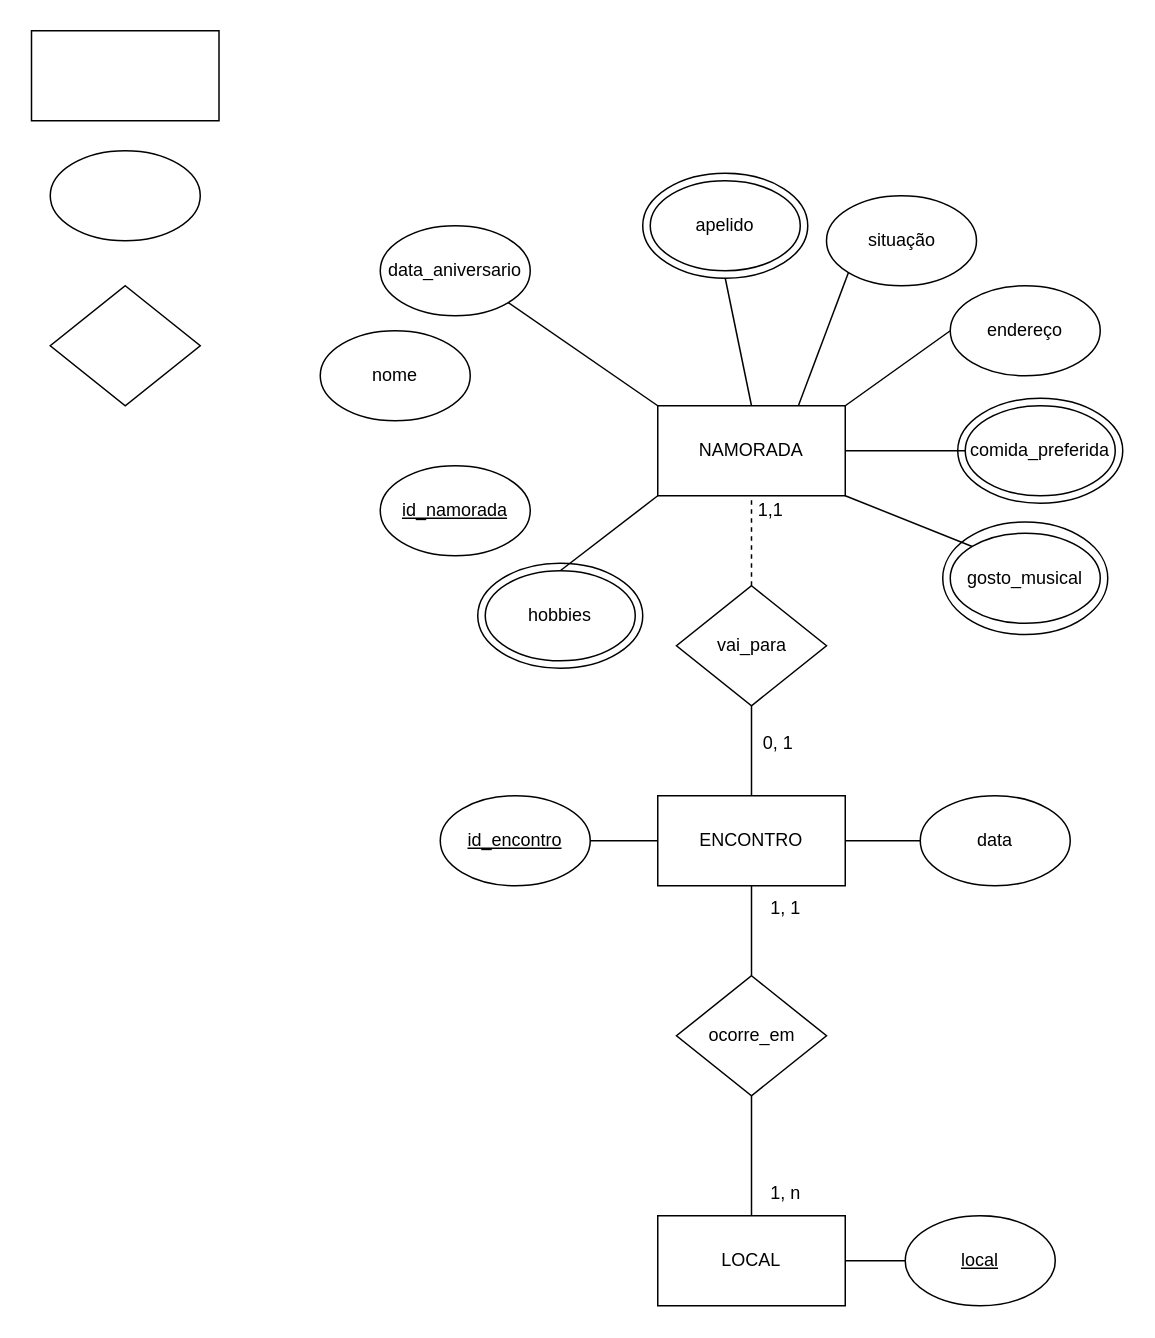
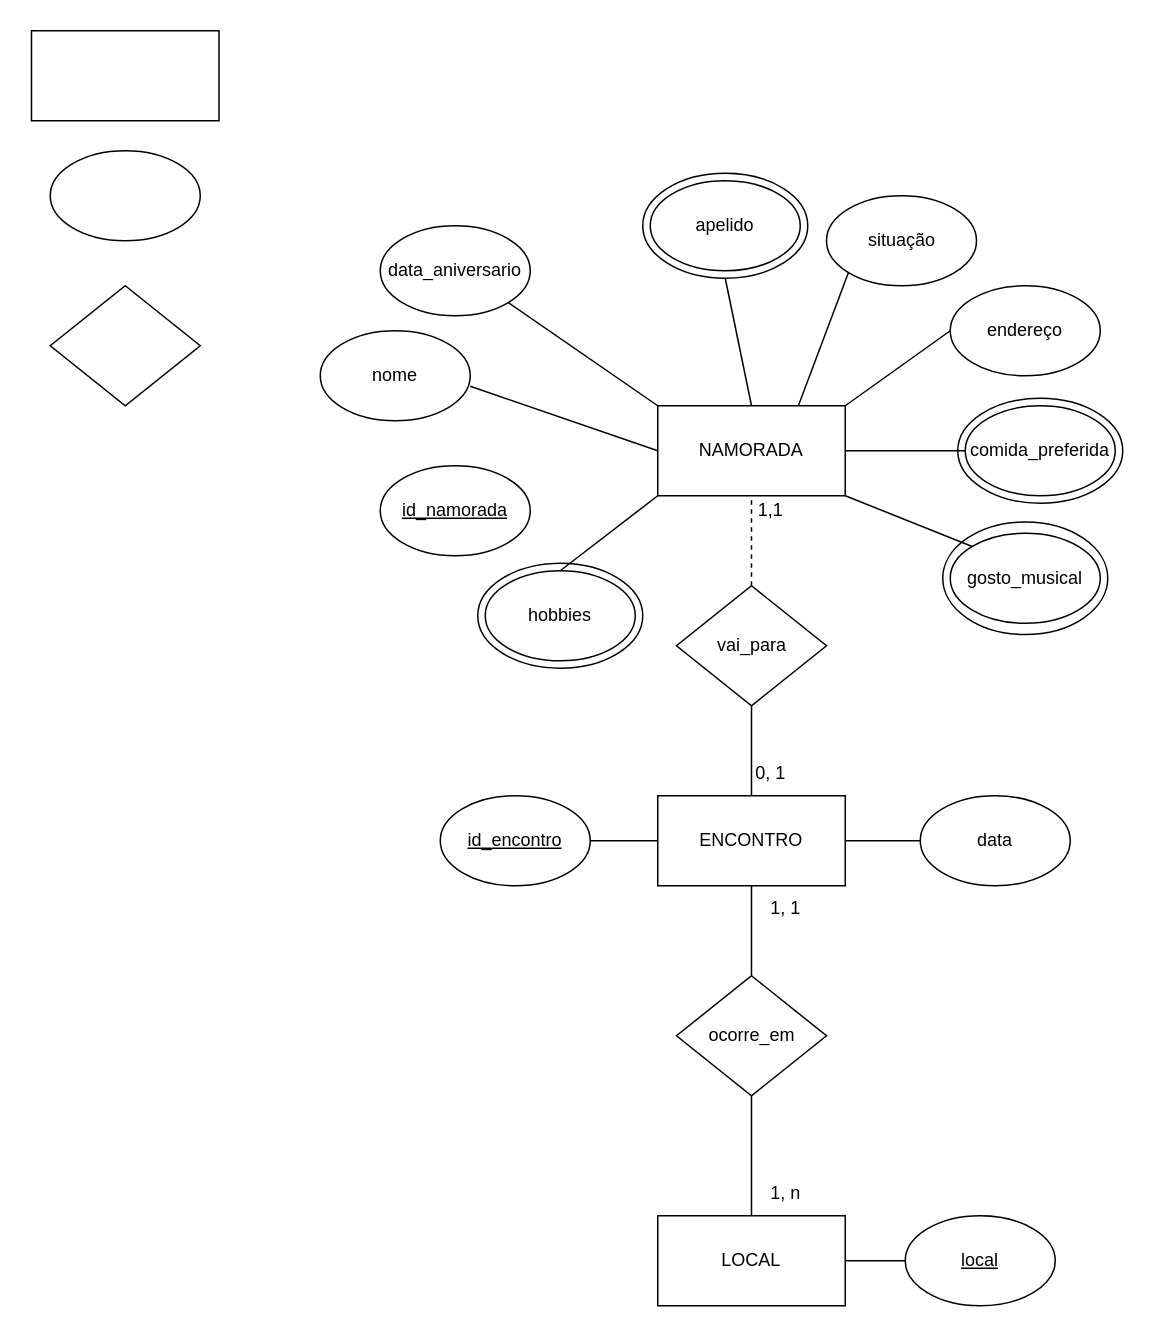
edge "nome" -- "NAMORADA": added
node "0, 1": moved (778, 743) -> (770, 773)
